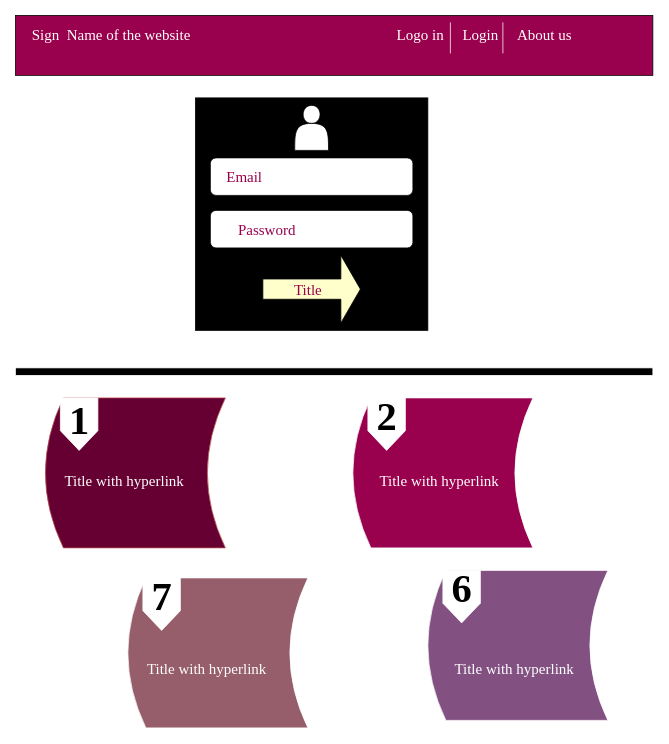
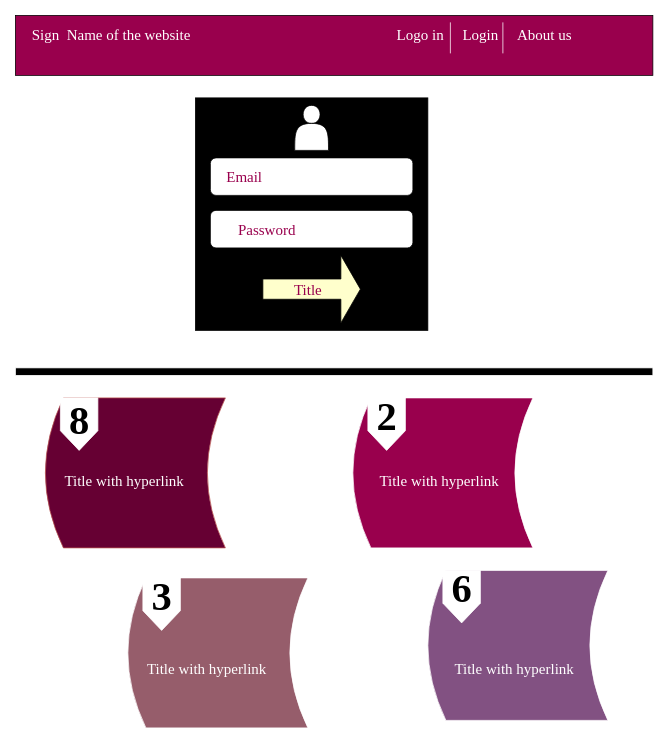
node "1": label "1" -> "8"
node "7": label "7" -> "3"
